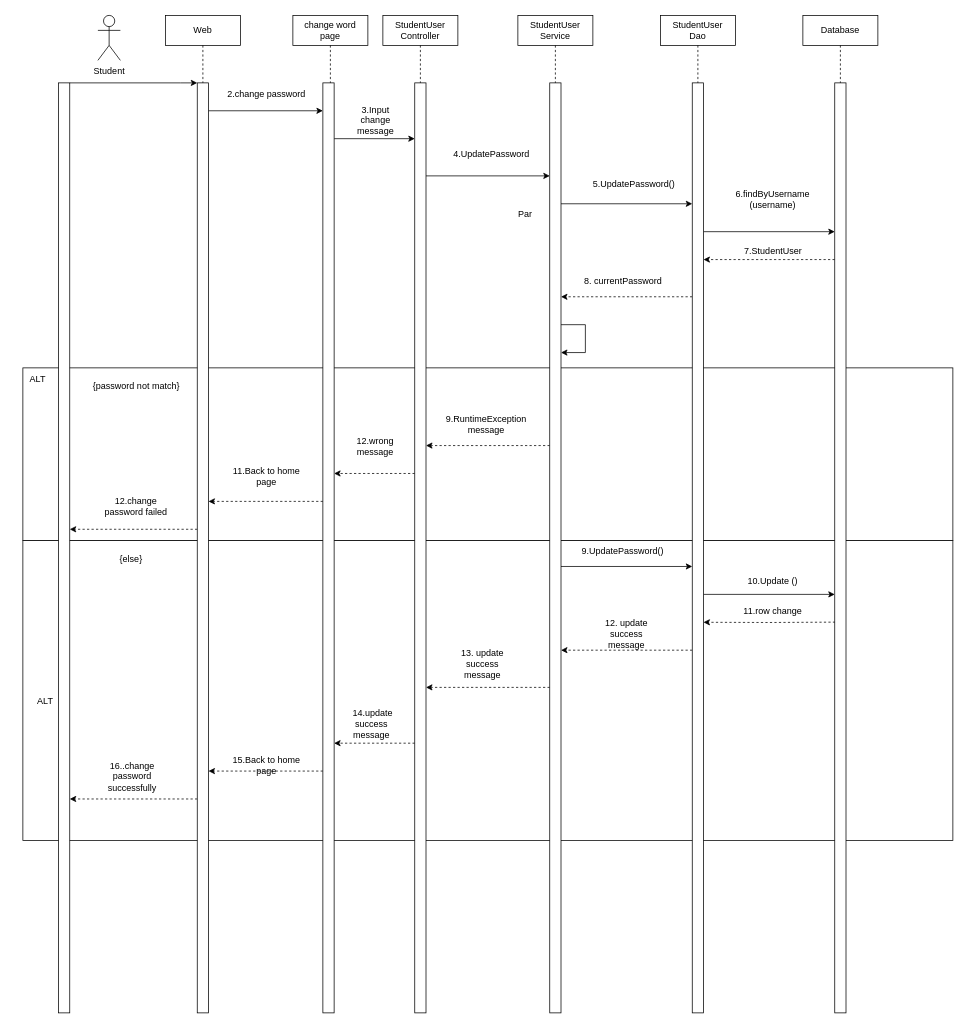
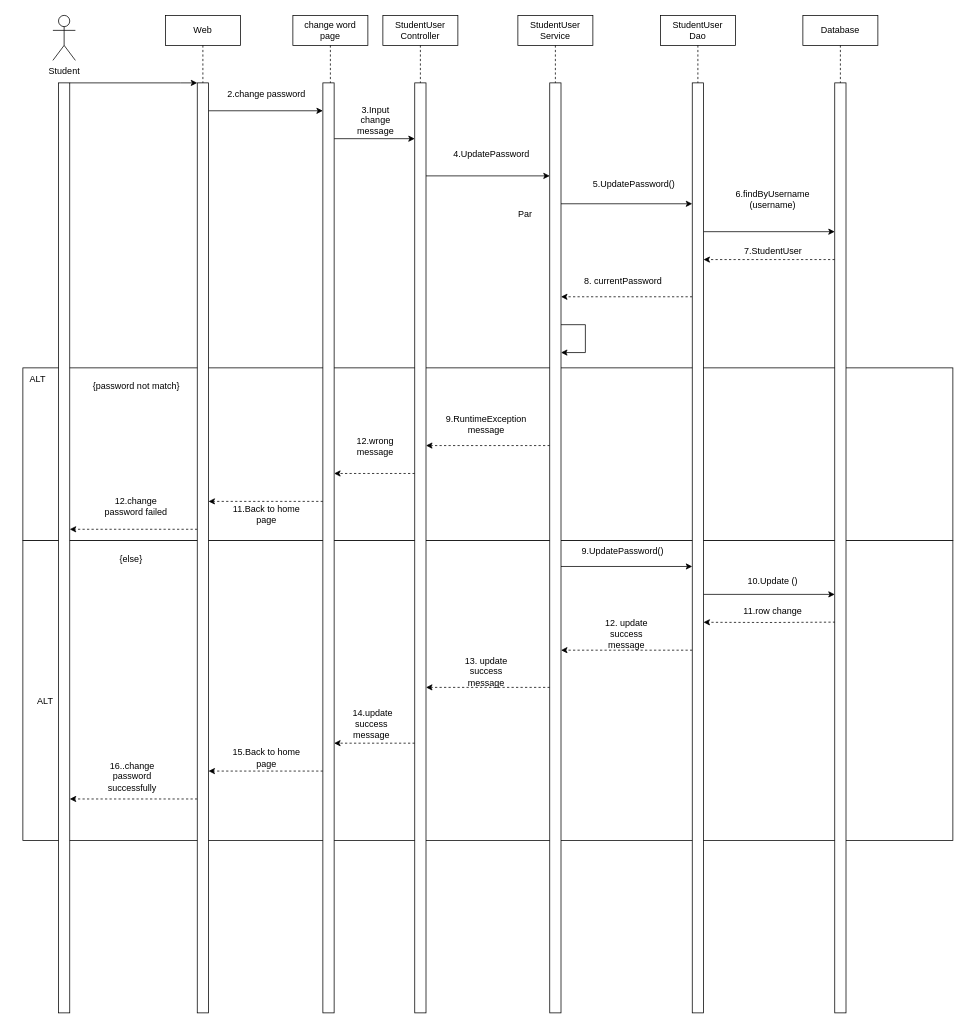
node "Student": moved (109, 38) -> (64, 38)
node "11.Back to home page": moved (267, 477) -> (267, 514)
node "13. update success message": moved (482, 664) -> (486, 672)
node "15.Back to home page": moved (267, 765) -> (267, 758)
